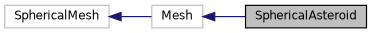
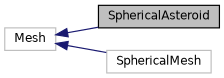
edge "Mesh" -> "SphericalMesh": reversed
